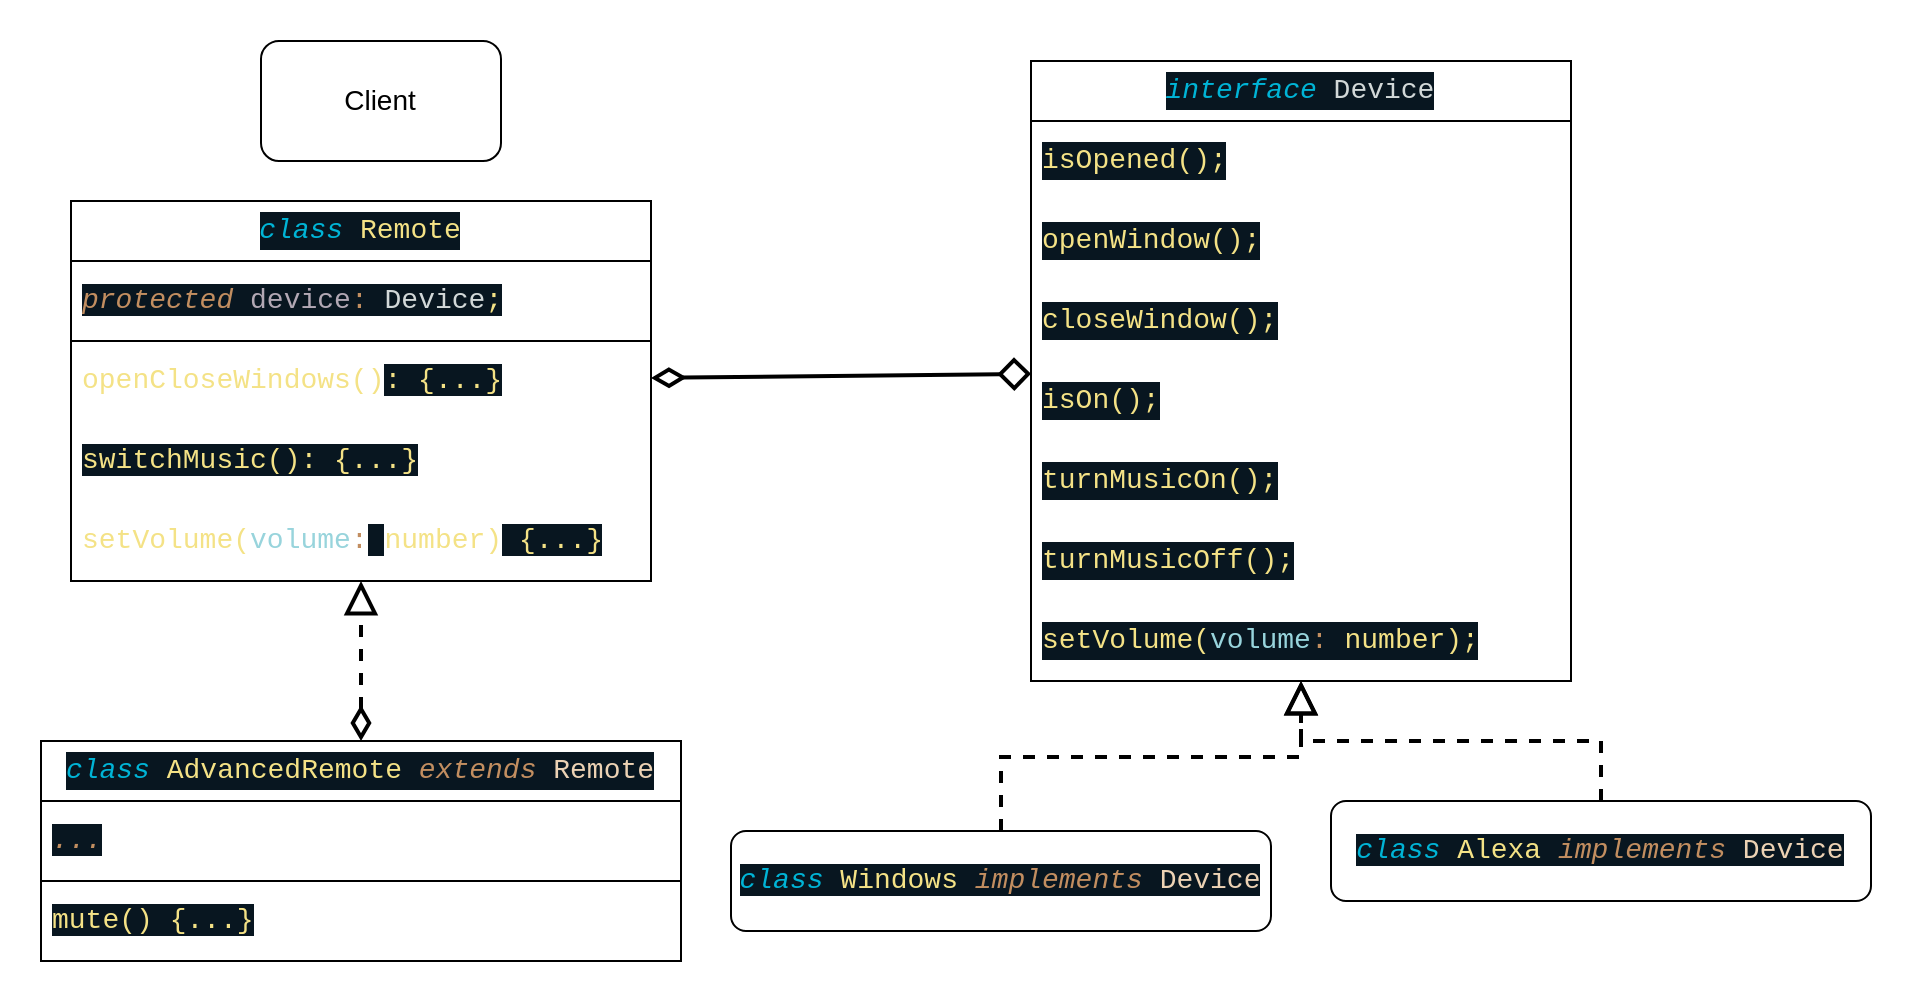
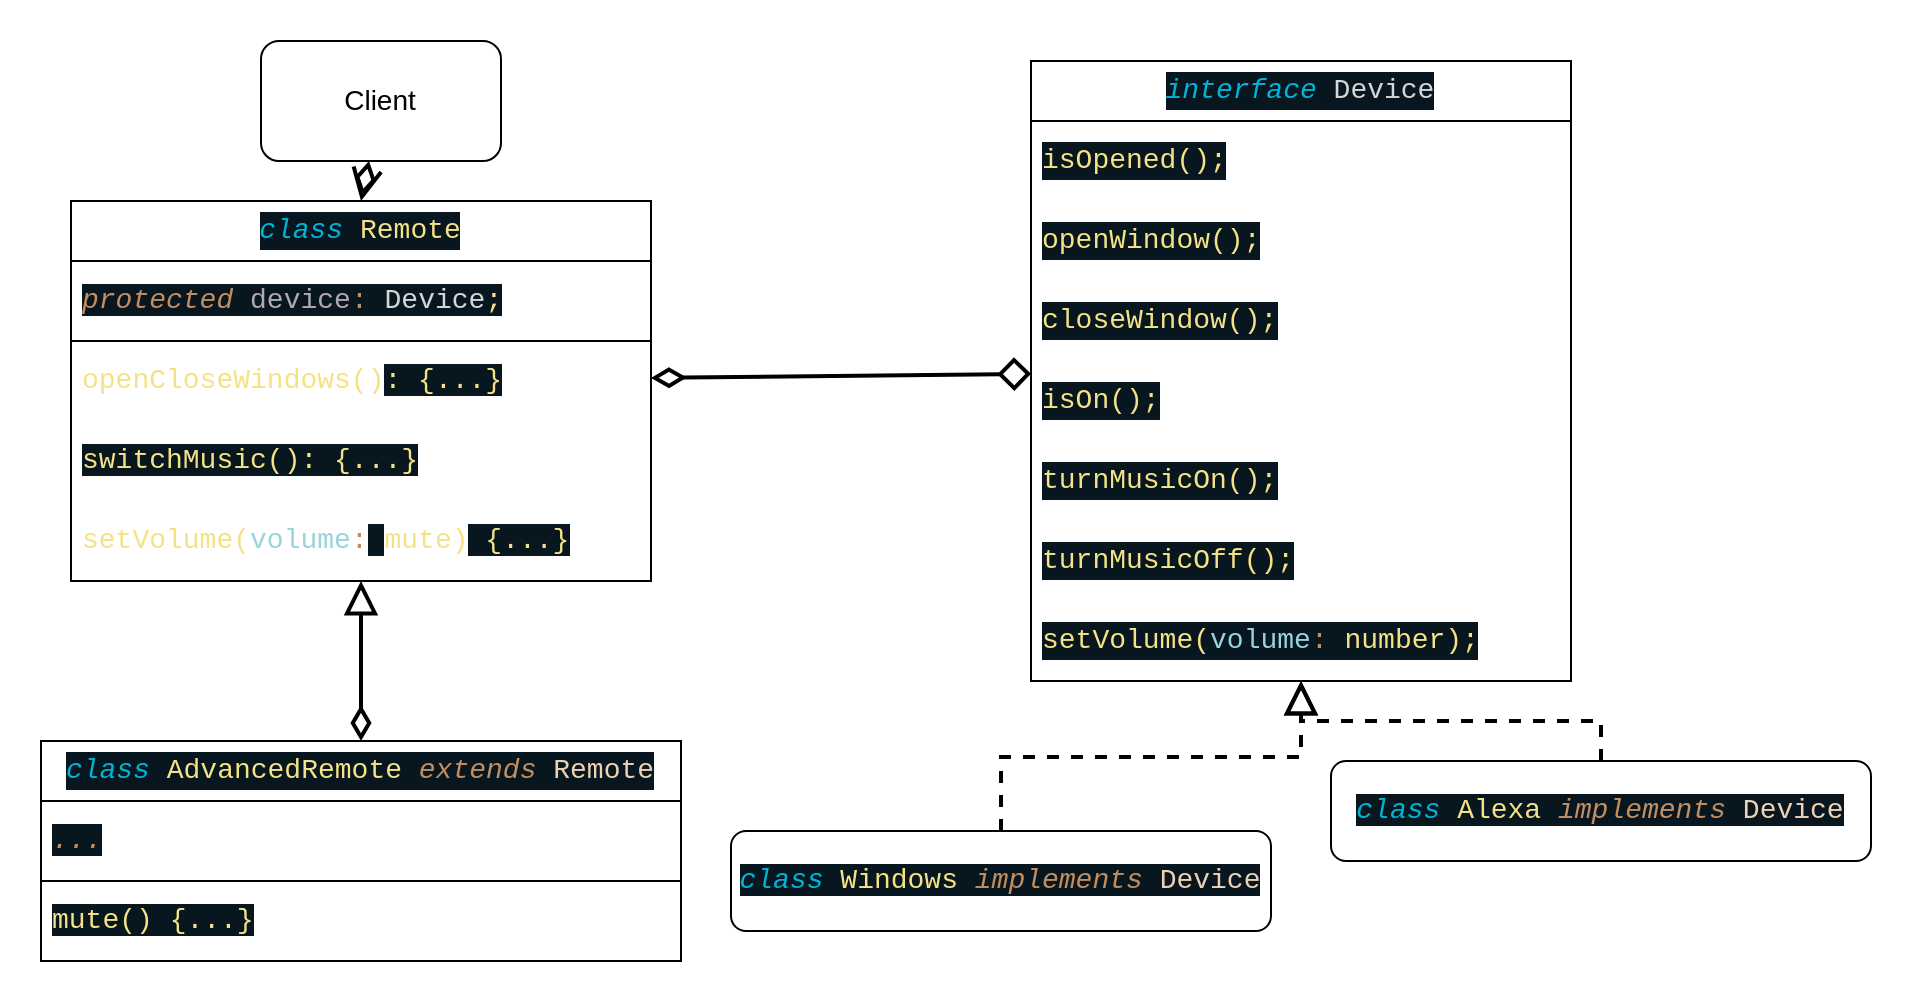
edge "Client" -- "class Remote": added
node "setVolume(volume: number) {...}": label "setVolume(volume: number) {...}" -> "setVolume(volume: mute) {...}"
edge "class Remote" -- "class AdvancedRemote extends Remote": style dashed -> solid
node "class Alexa implements Device": moved (1601, 851) -> (1601, 811)
